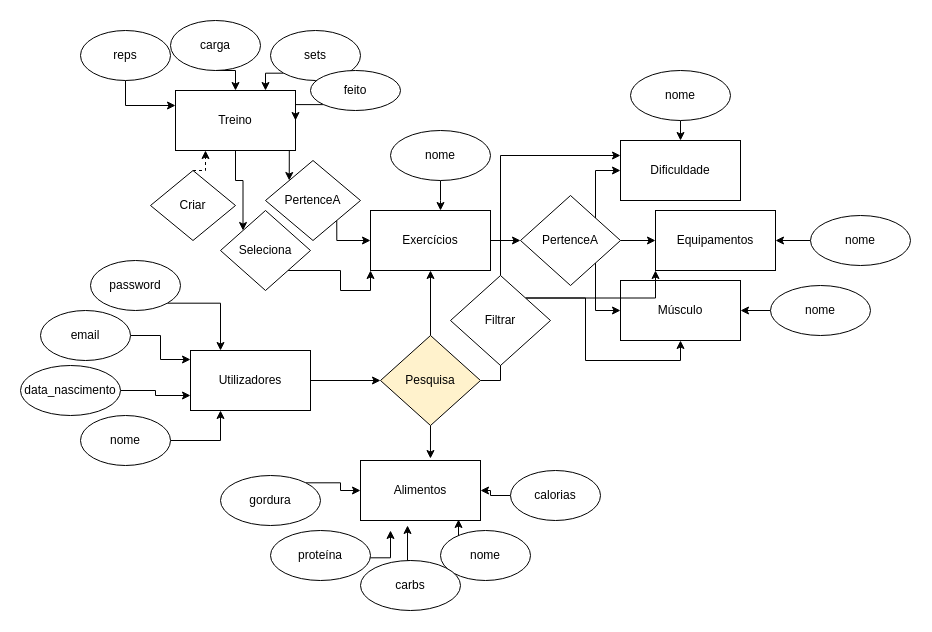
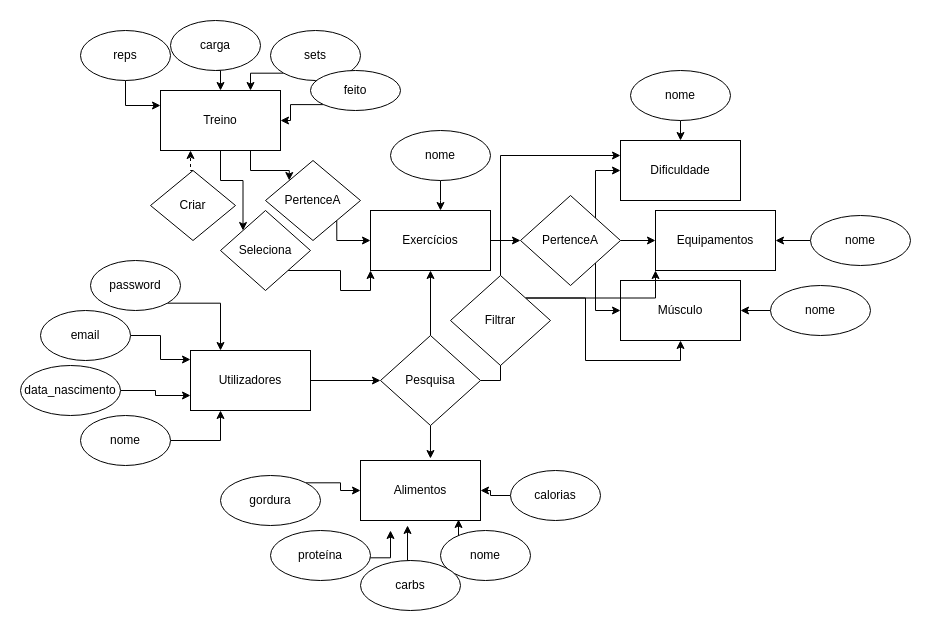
node "Treino": moved (236, 121) -> (221, 121)
node "Pesquisa": fillcolor #fff2cc -> #ffffff
